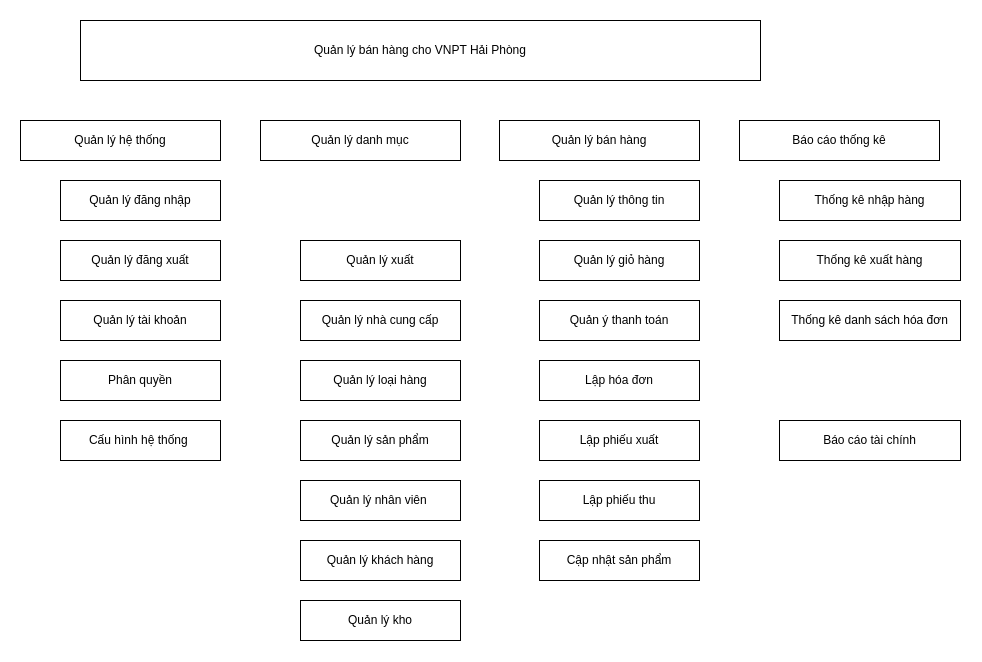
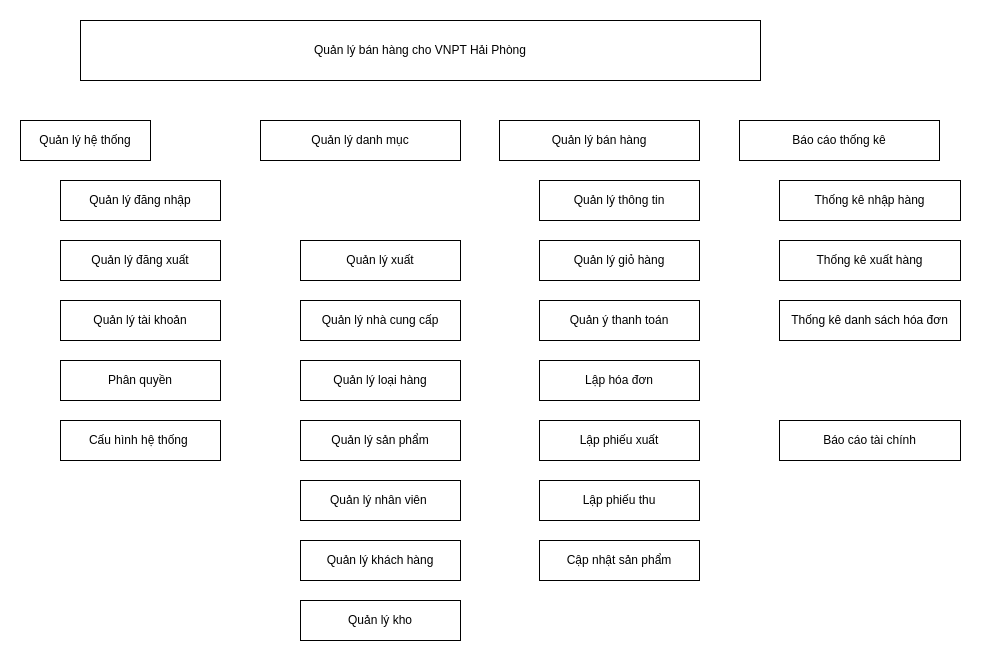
node "Quản lý hệ thống": size 200x40 -> 130x40
